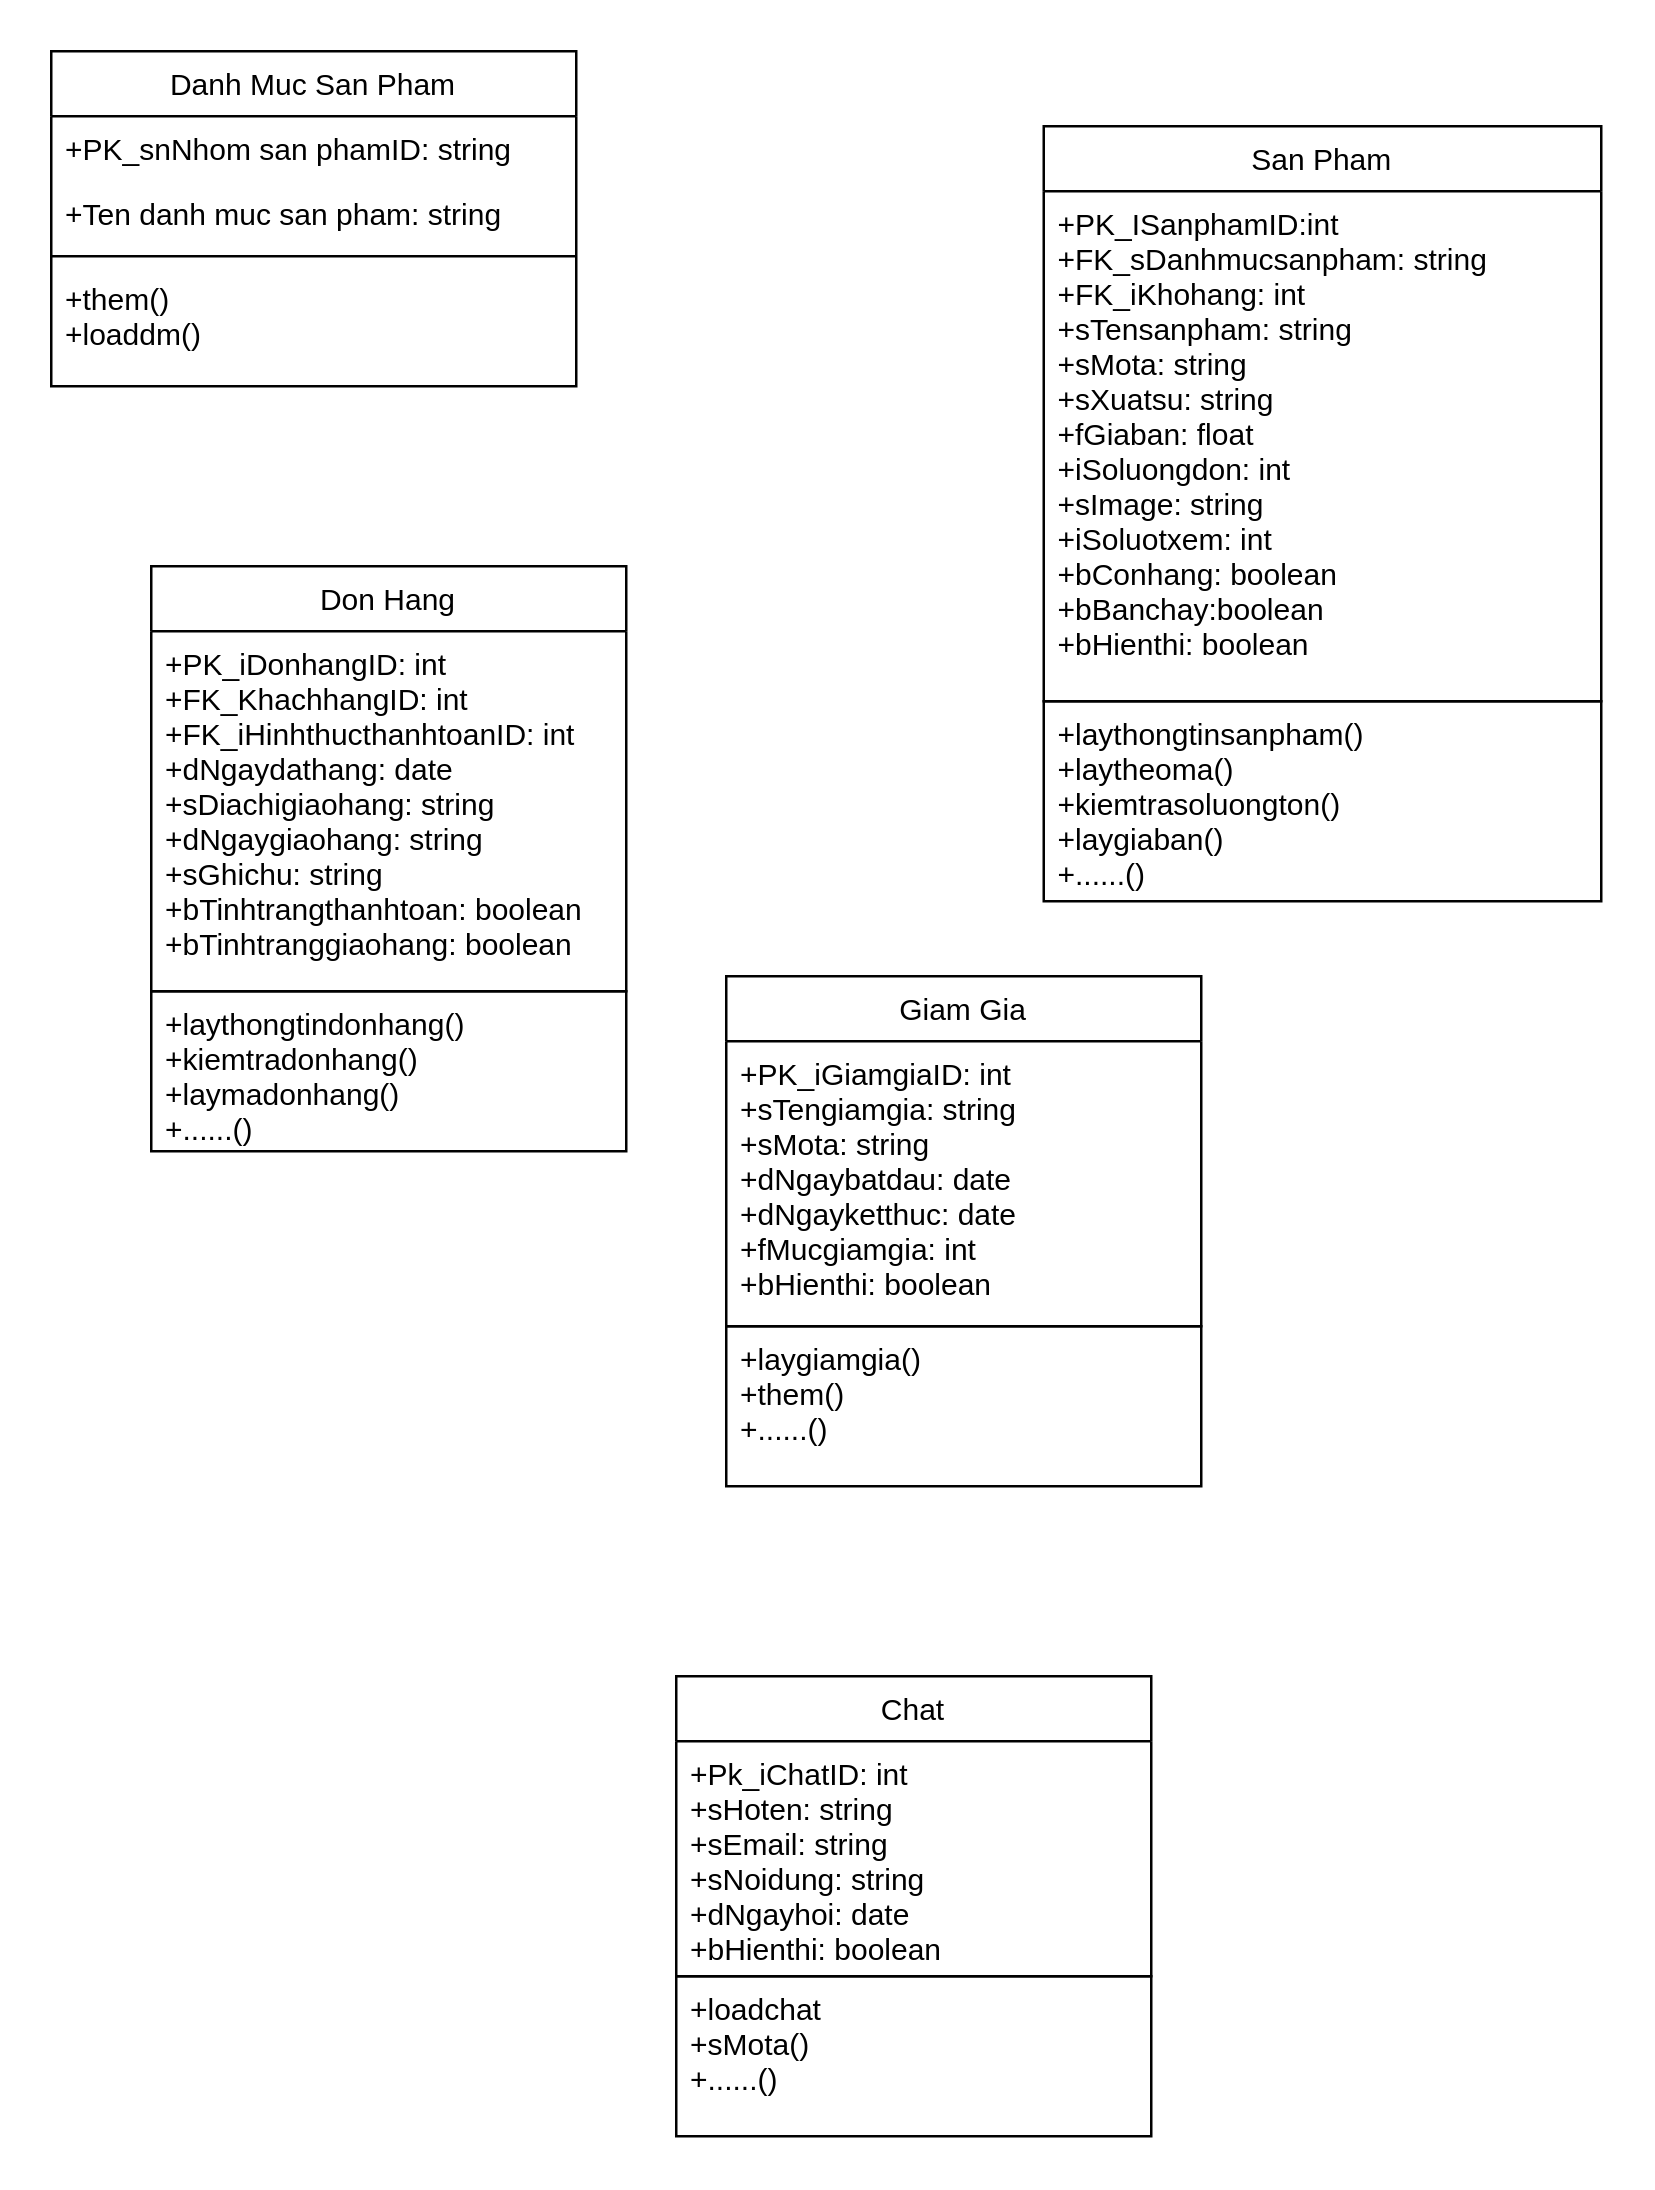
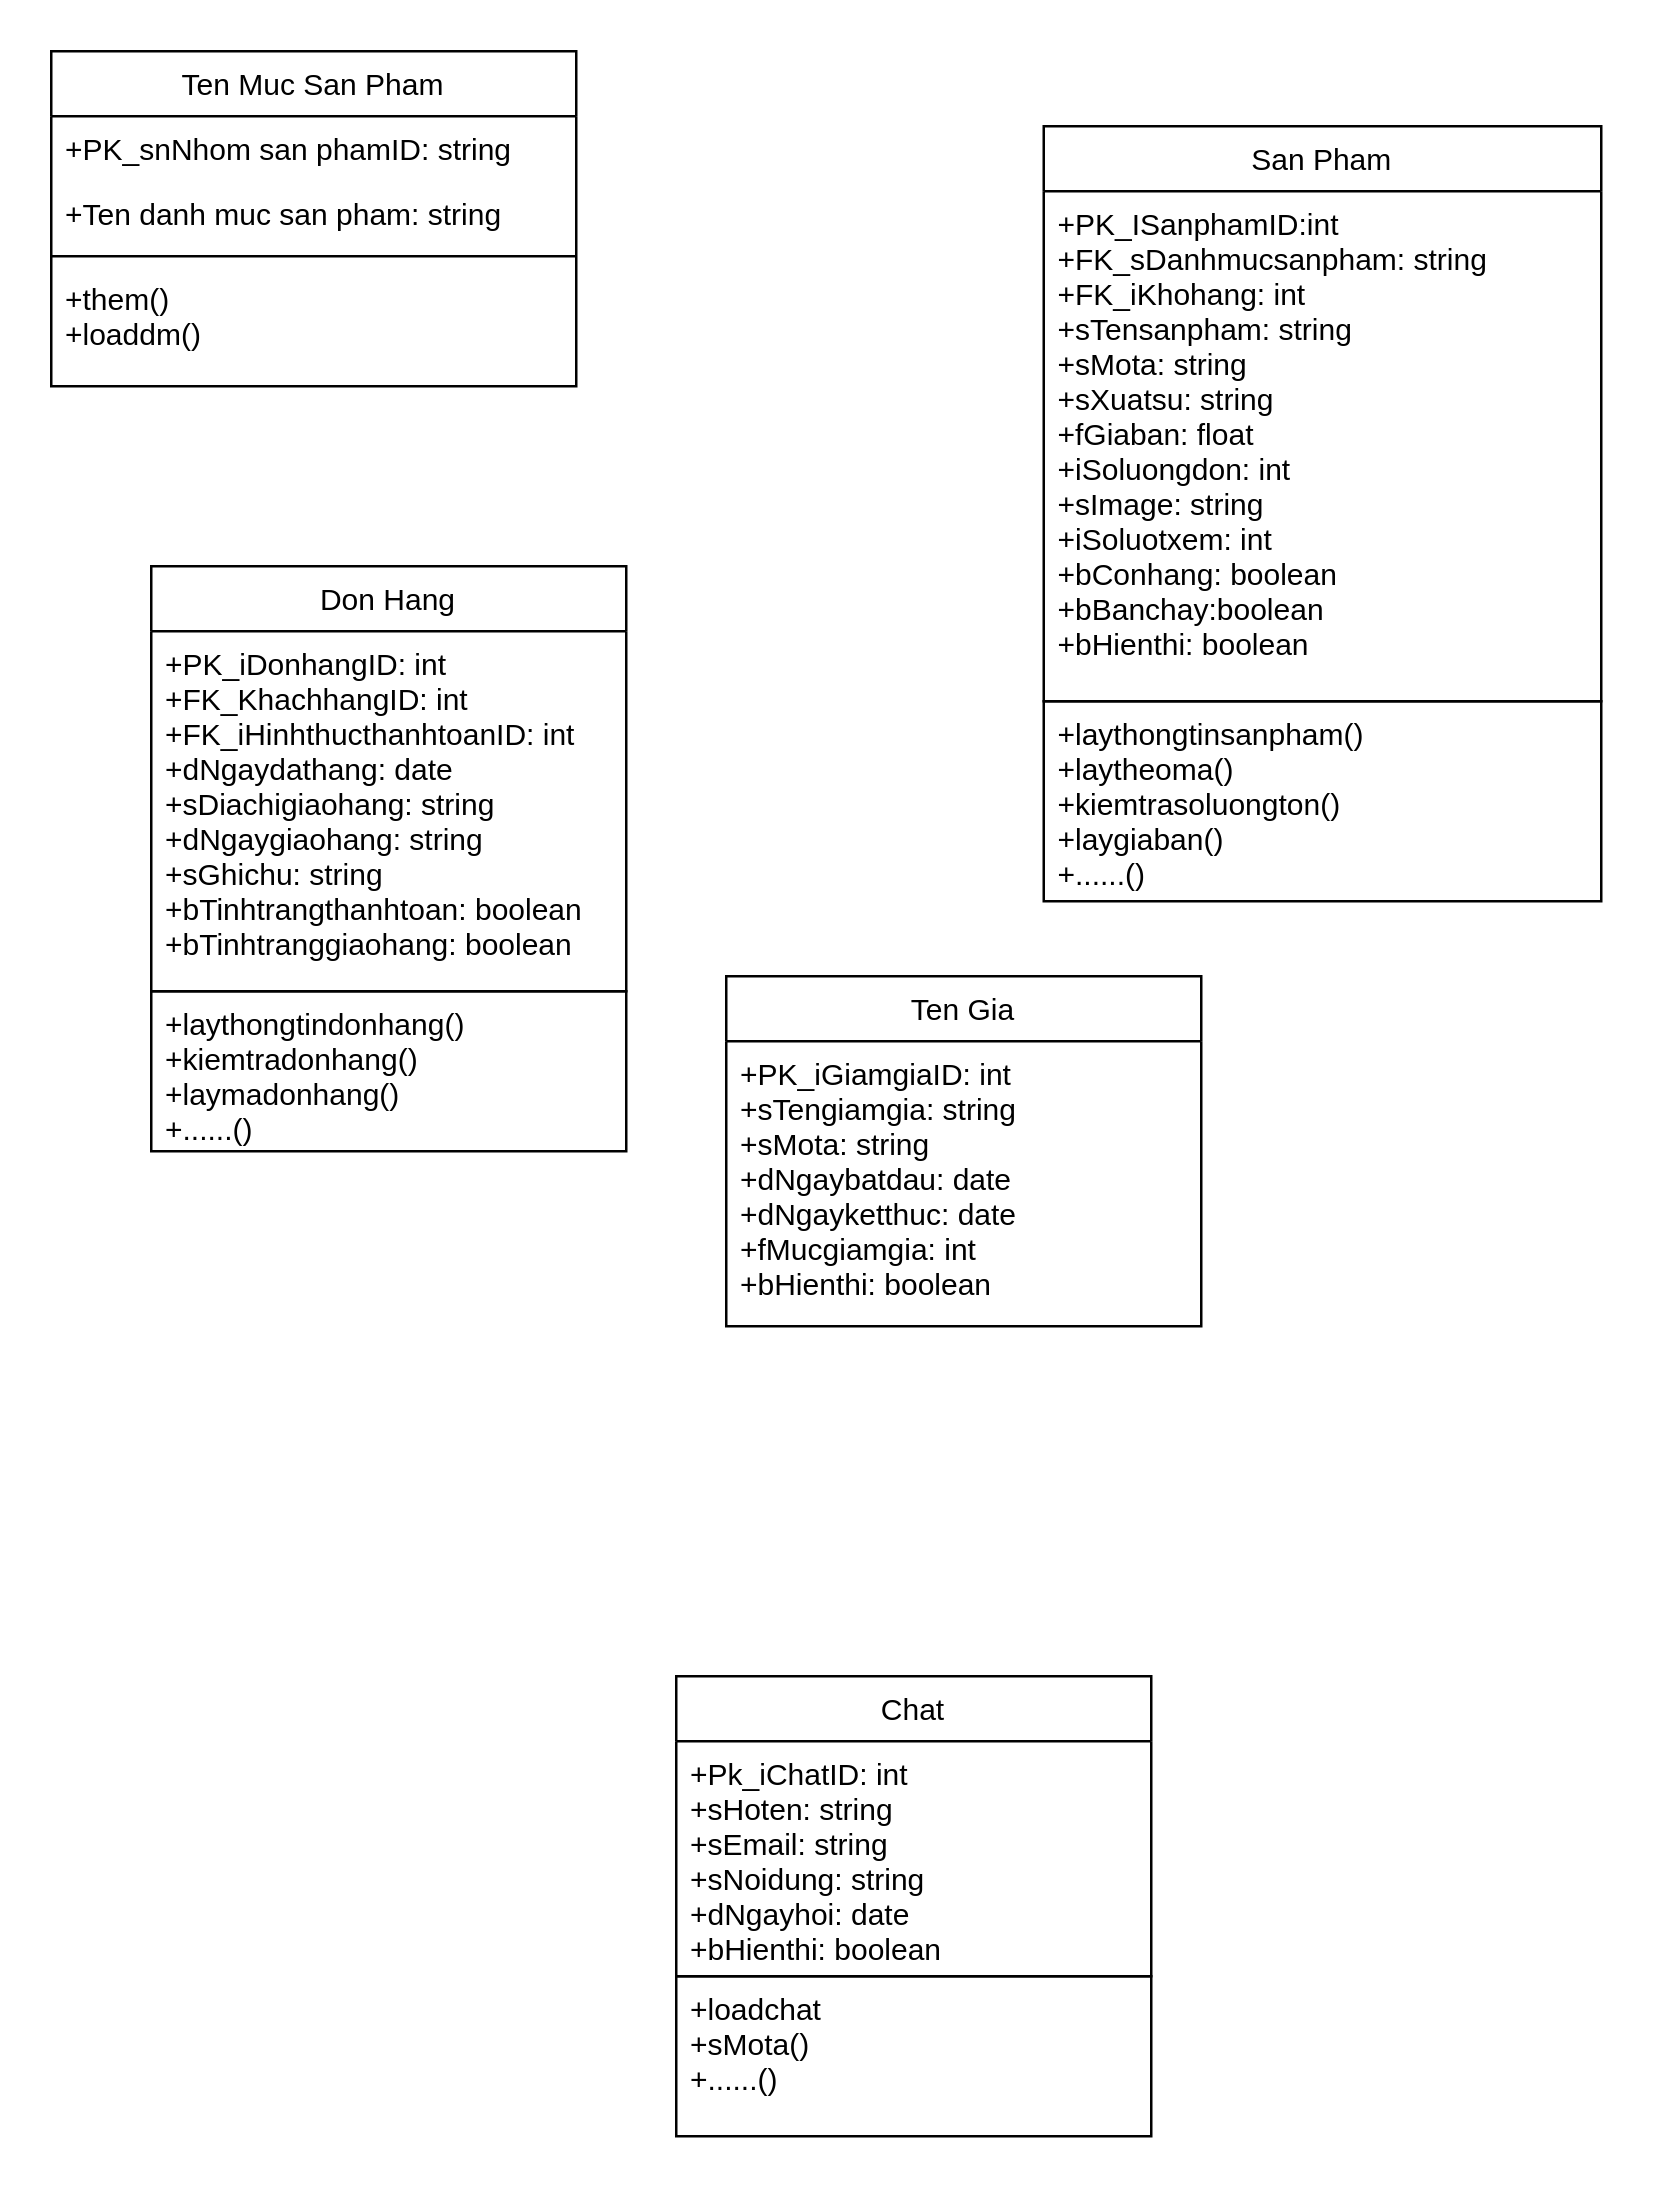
node "Danh Muc San Pham": label "Danh Muc San Pham" -> "Ten Muc San Pham"
node "Giam Gia": label "Giam Gia" -> "Ten Gia"
node "+laygiamgia() +them() +......()": removed
